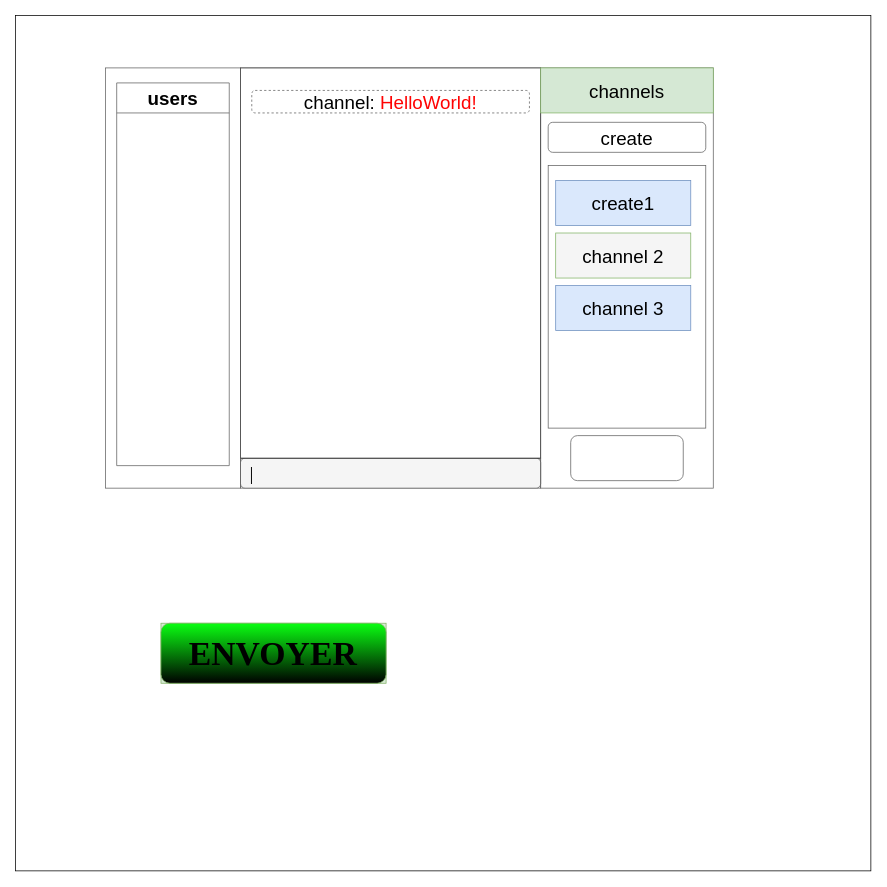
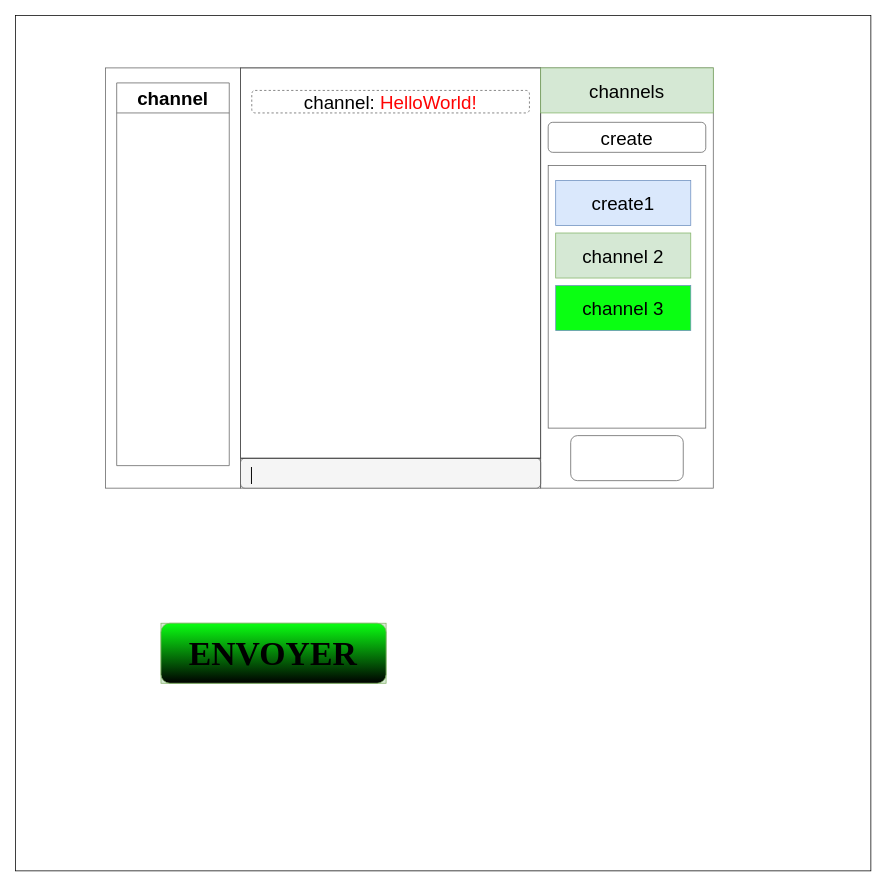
node "users": label "users" -> "channel"
node "channel 2": fillcolor #f5f5f5 -> #d5e8d4
node "channel 3": fillcolor #dae8fc -> #0aff12
